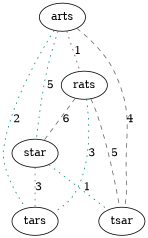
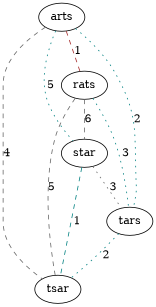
edge "arts" -- "rats": style dotted -> dashed
edge "star" -- "tsar": style dotted -> dashed
edge "tars" -- "tsar": added, label "2"
